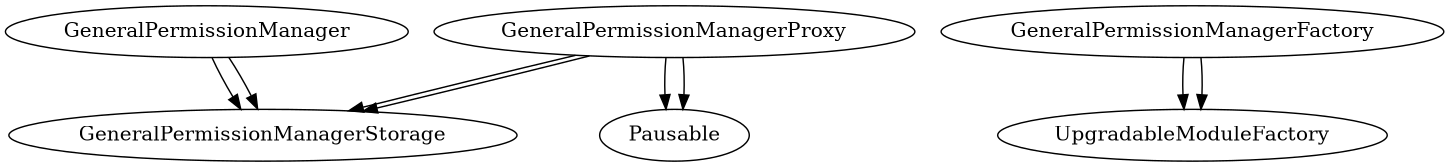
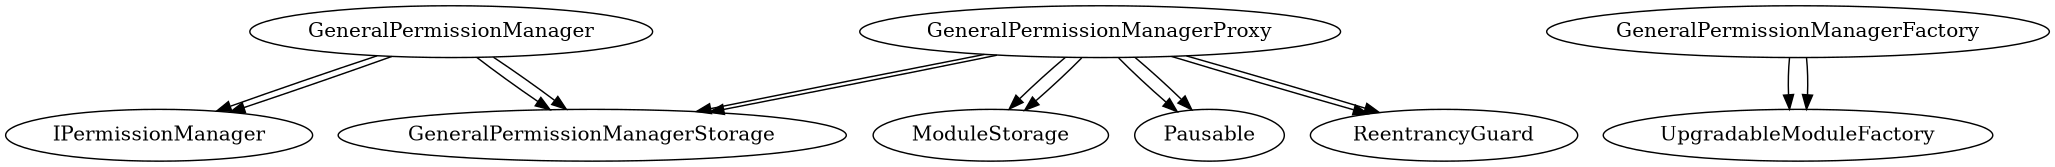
node "IPermissionManager": added
node "ModuleStorage": added
node "ReentrancyGuard": added
